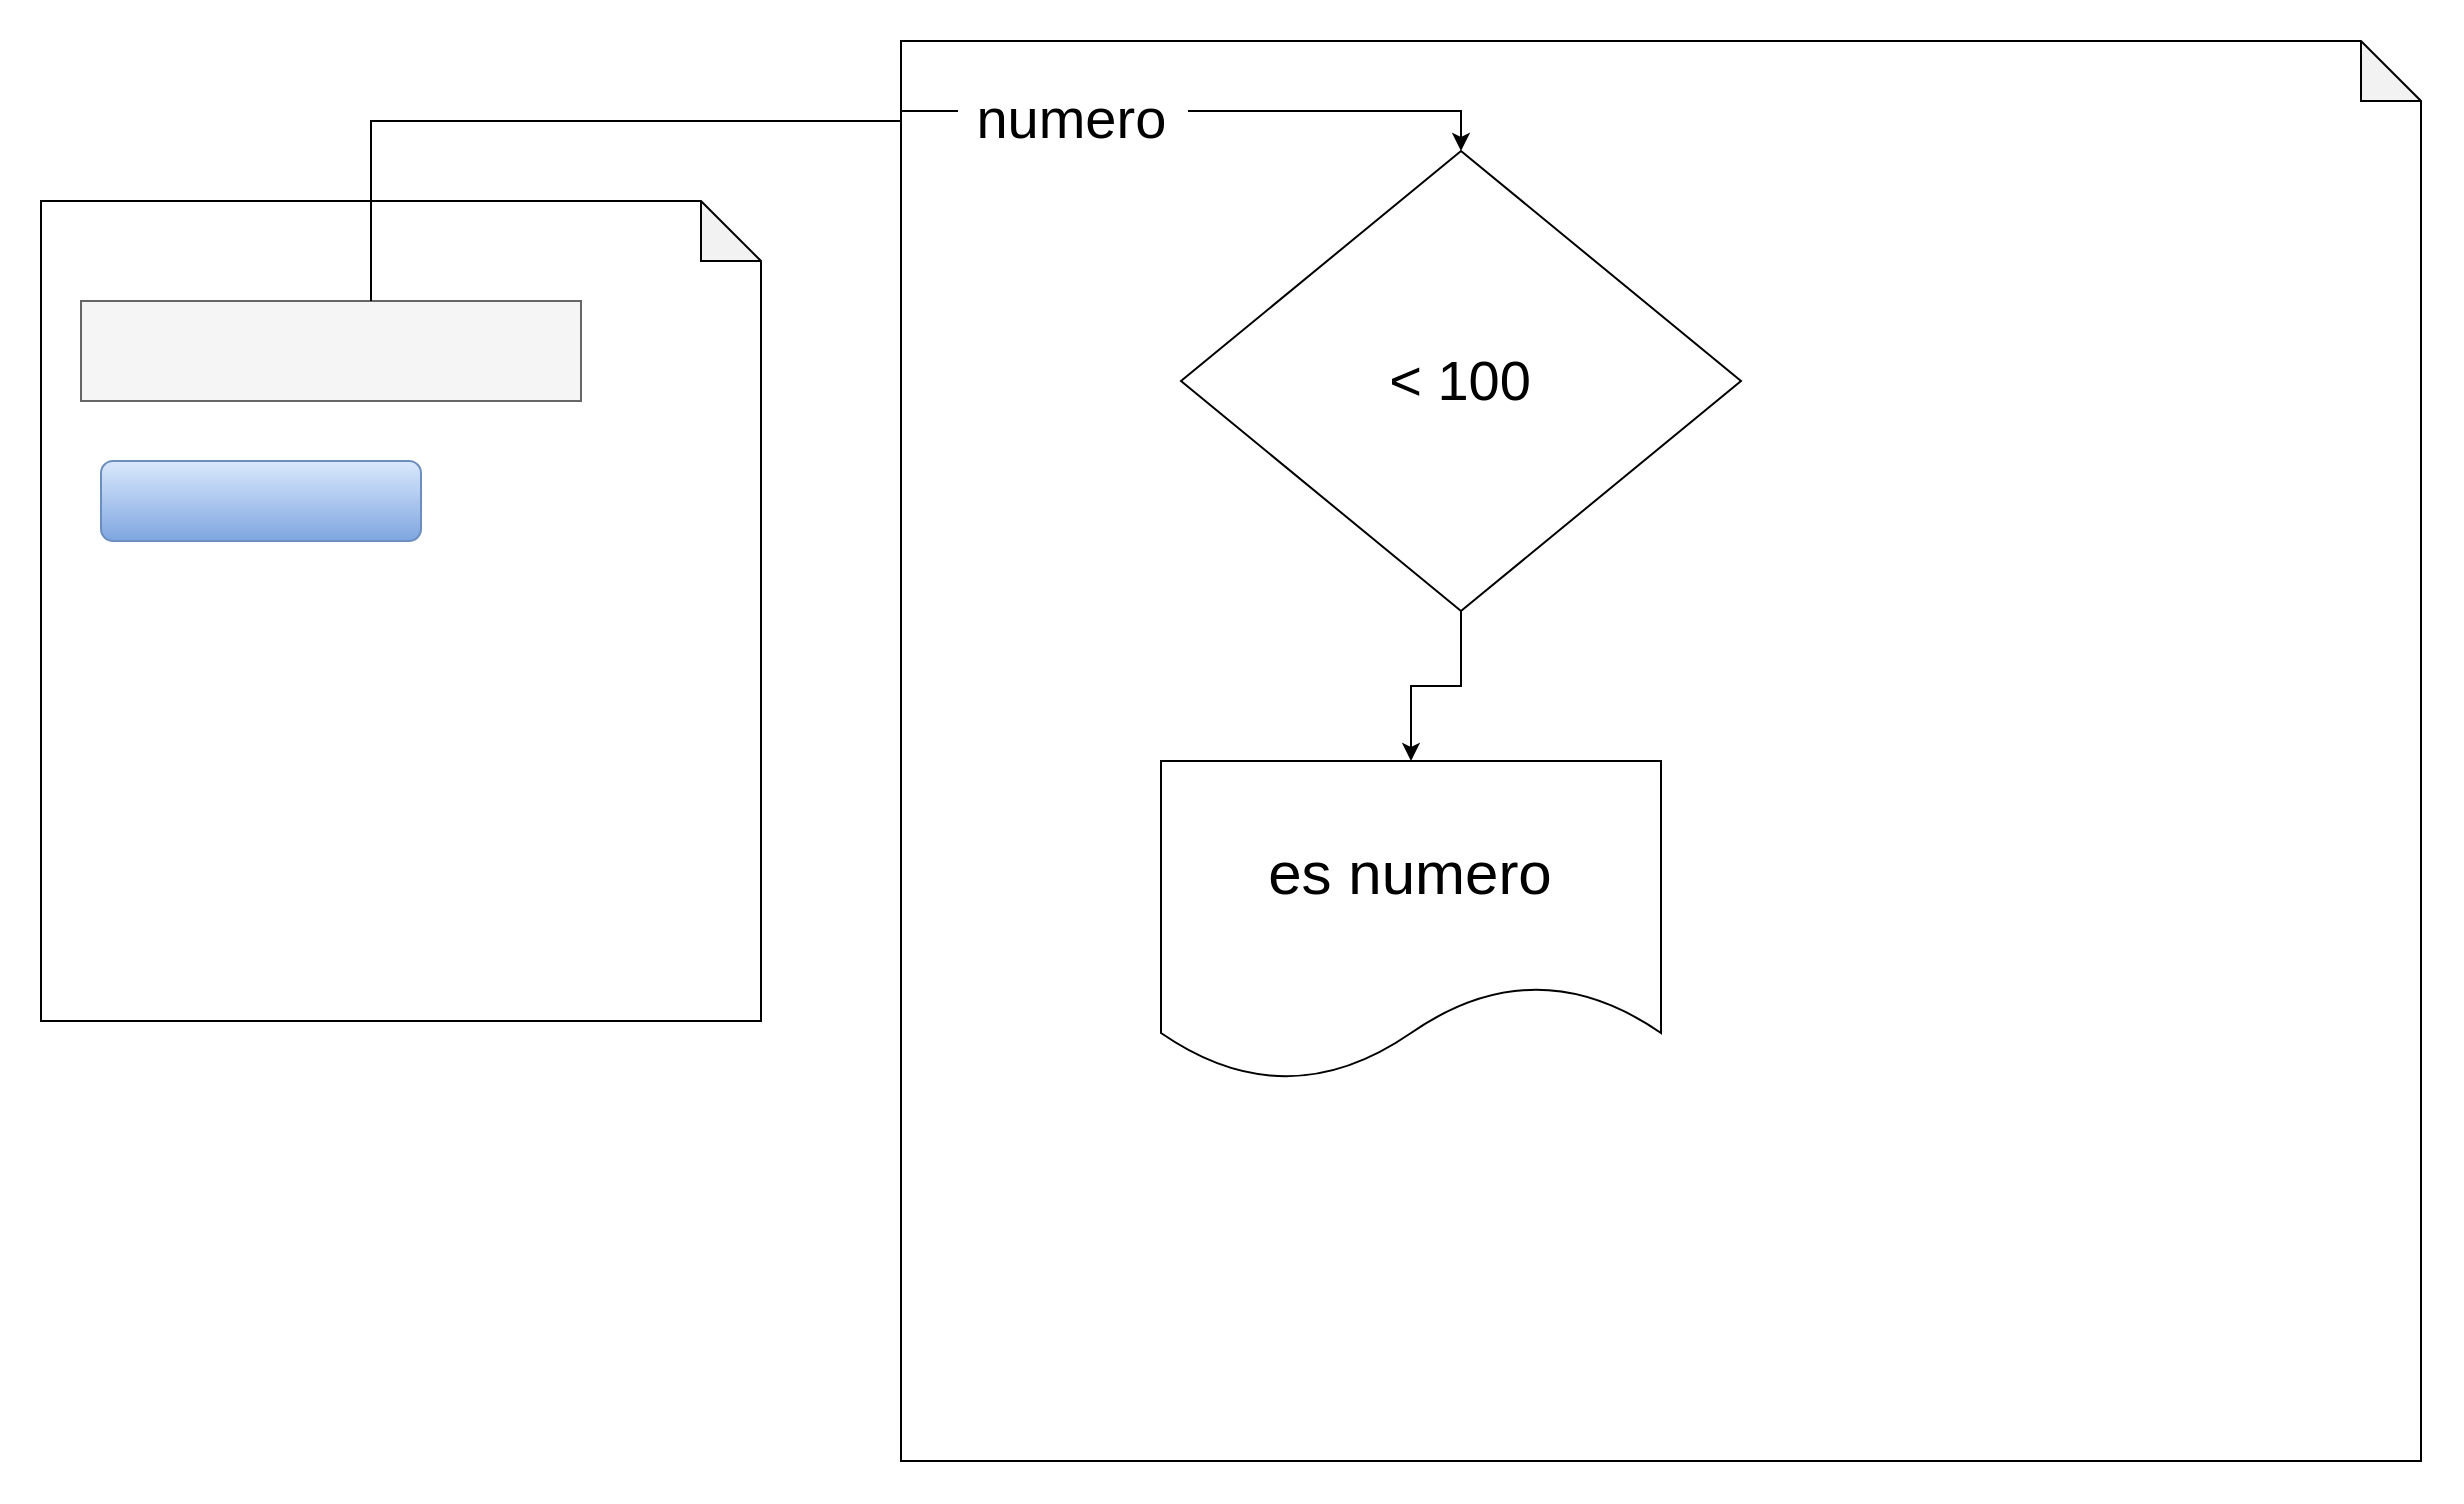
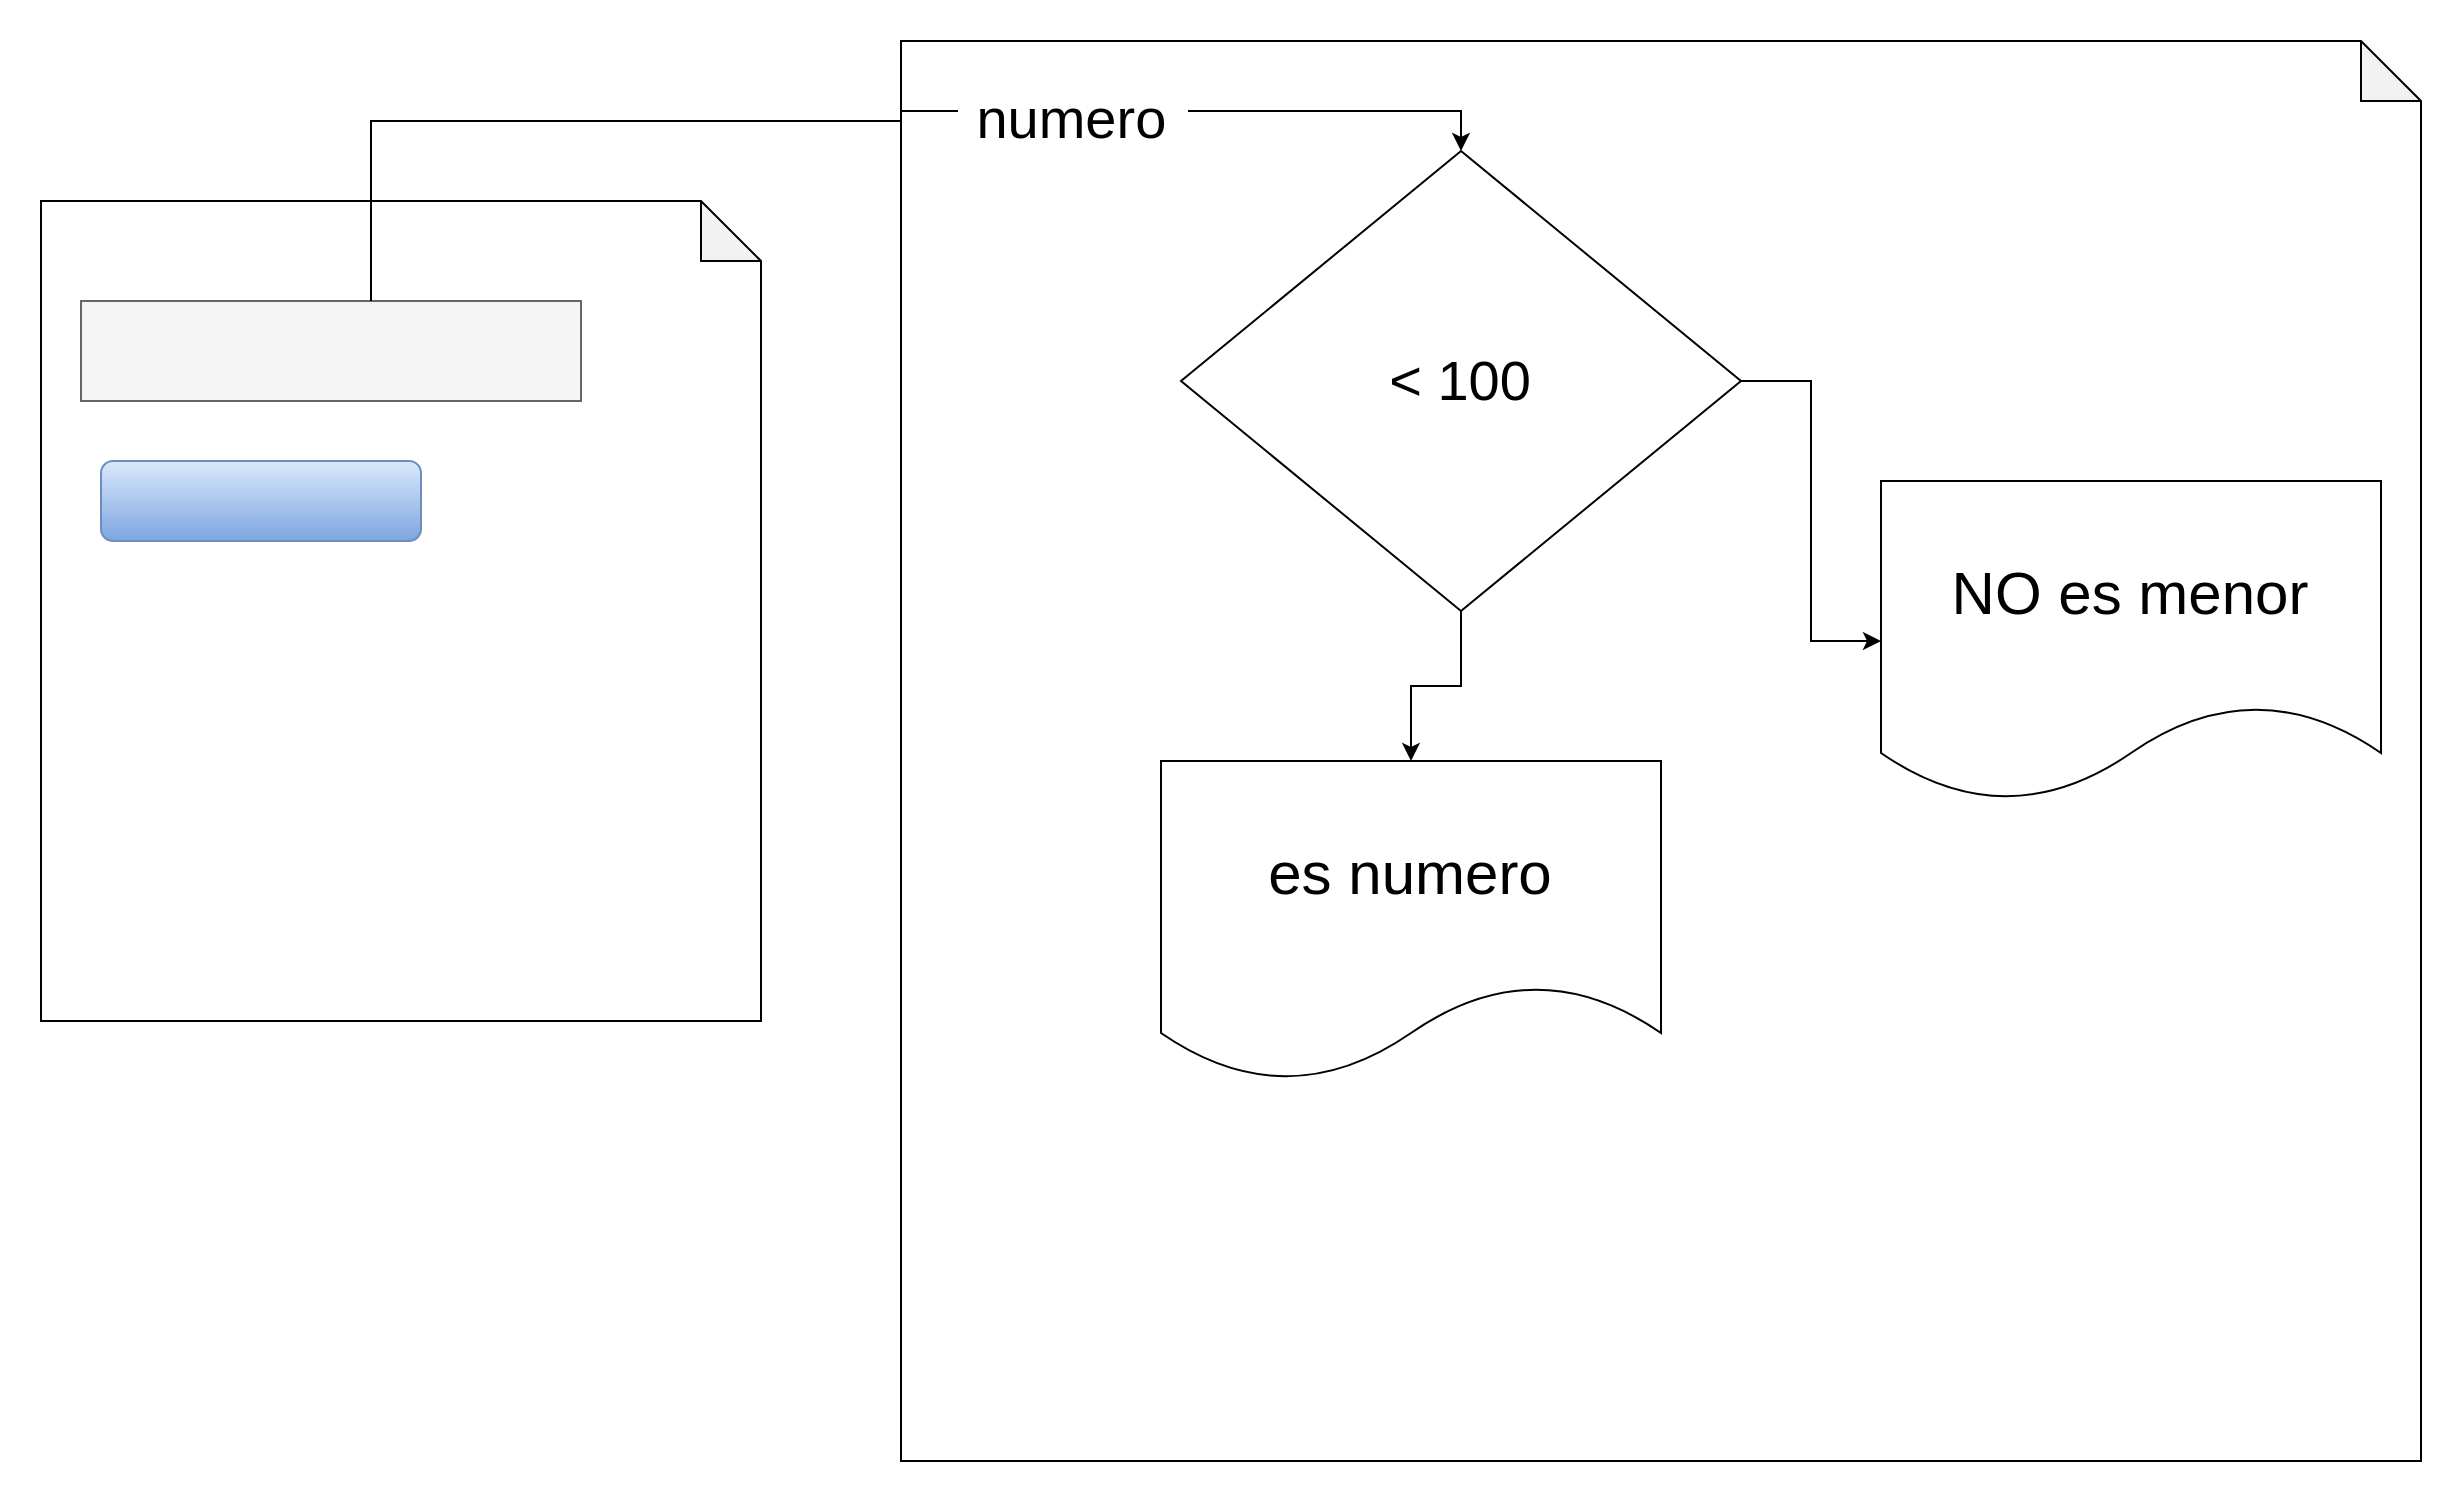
edge "< 100" -> "NO es menor": added
node "NO es menor": added
